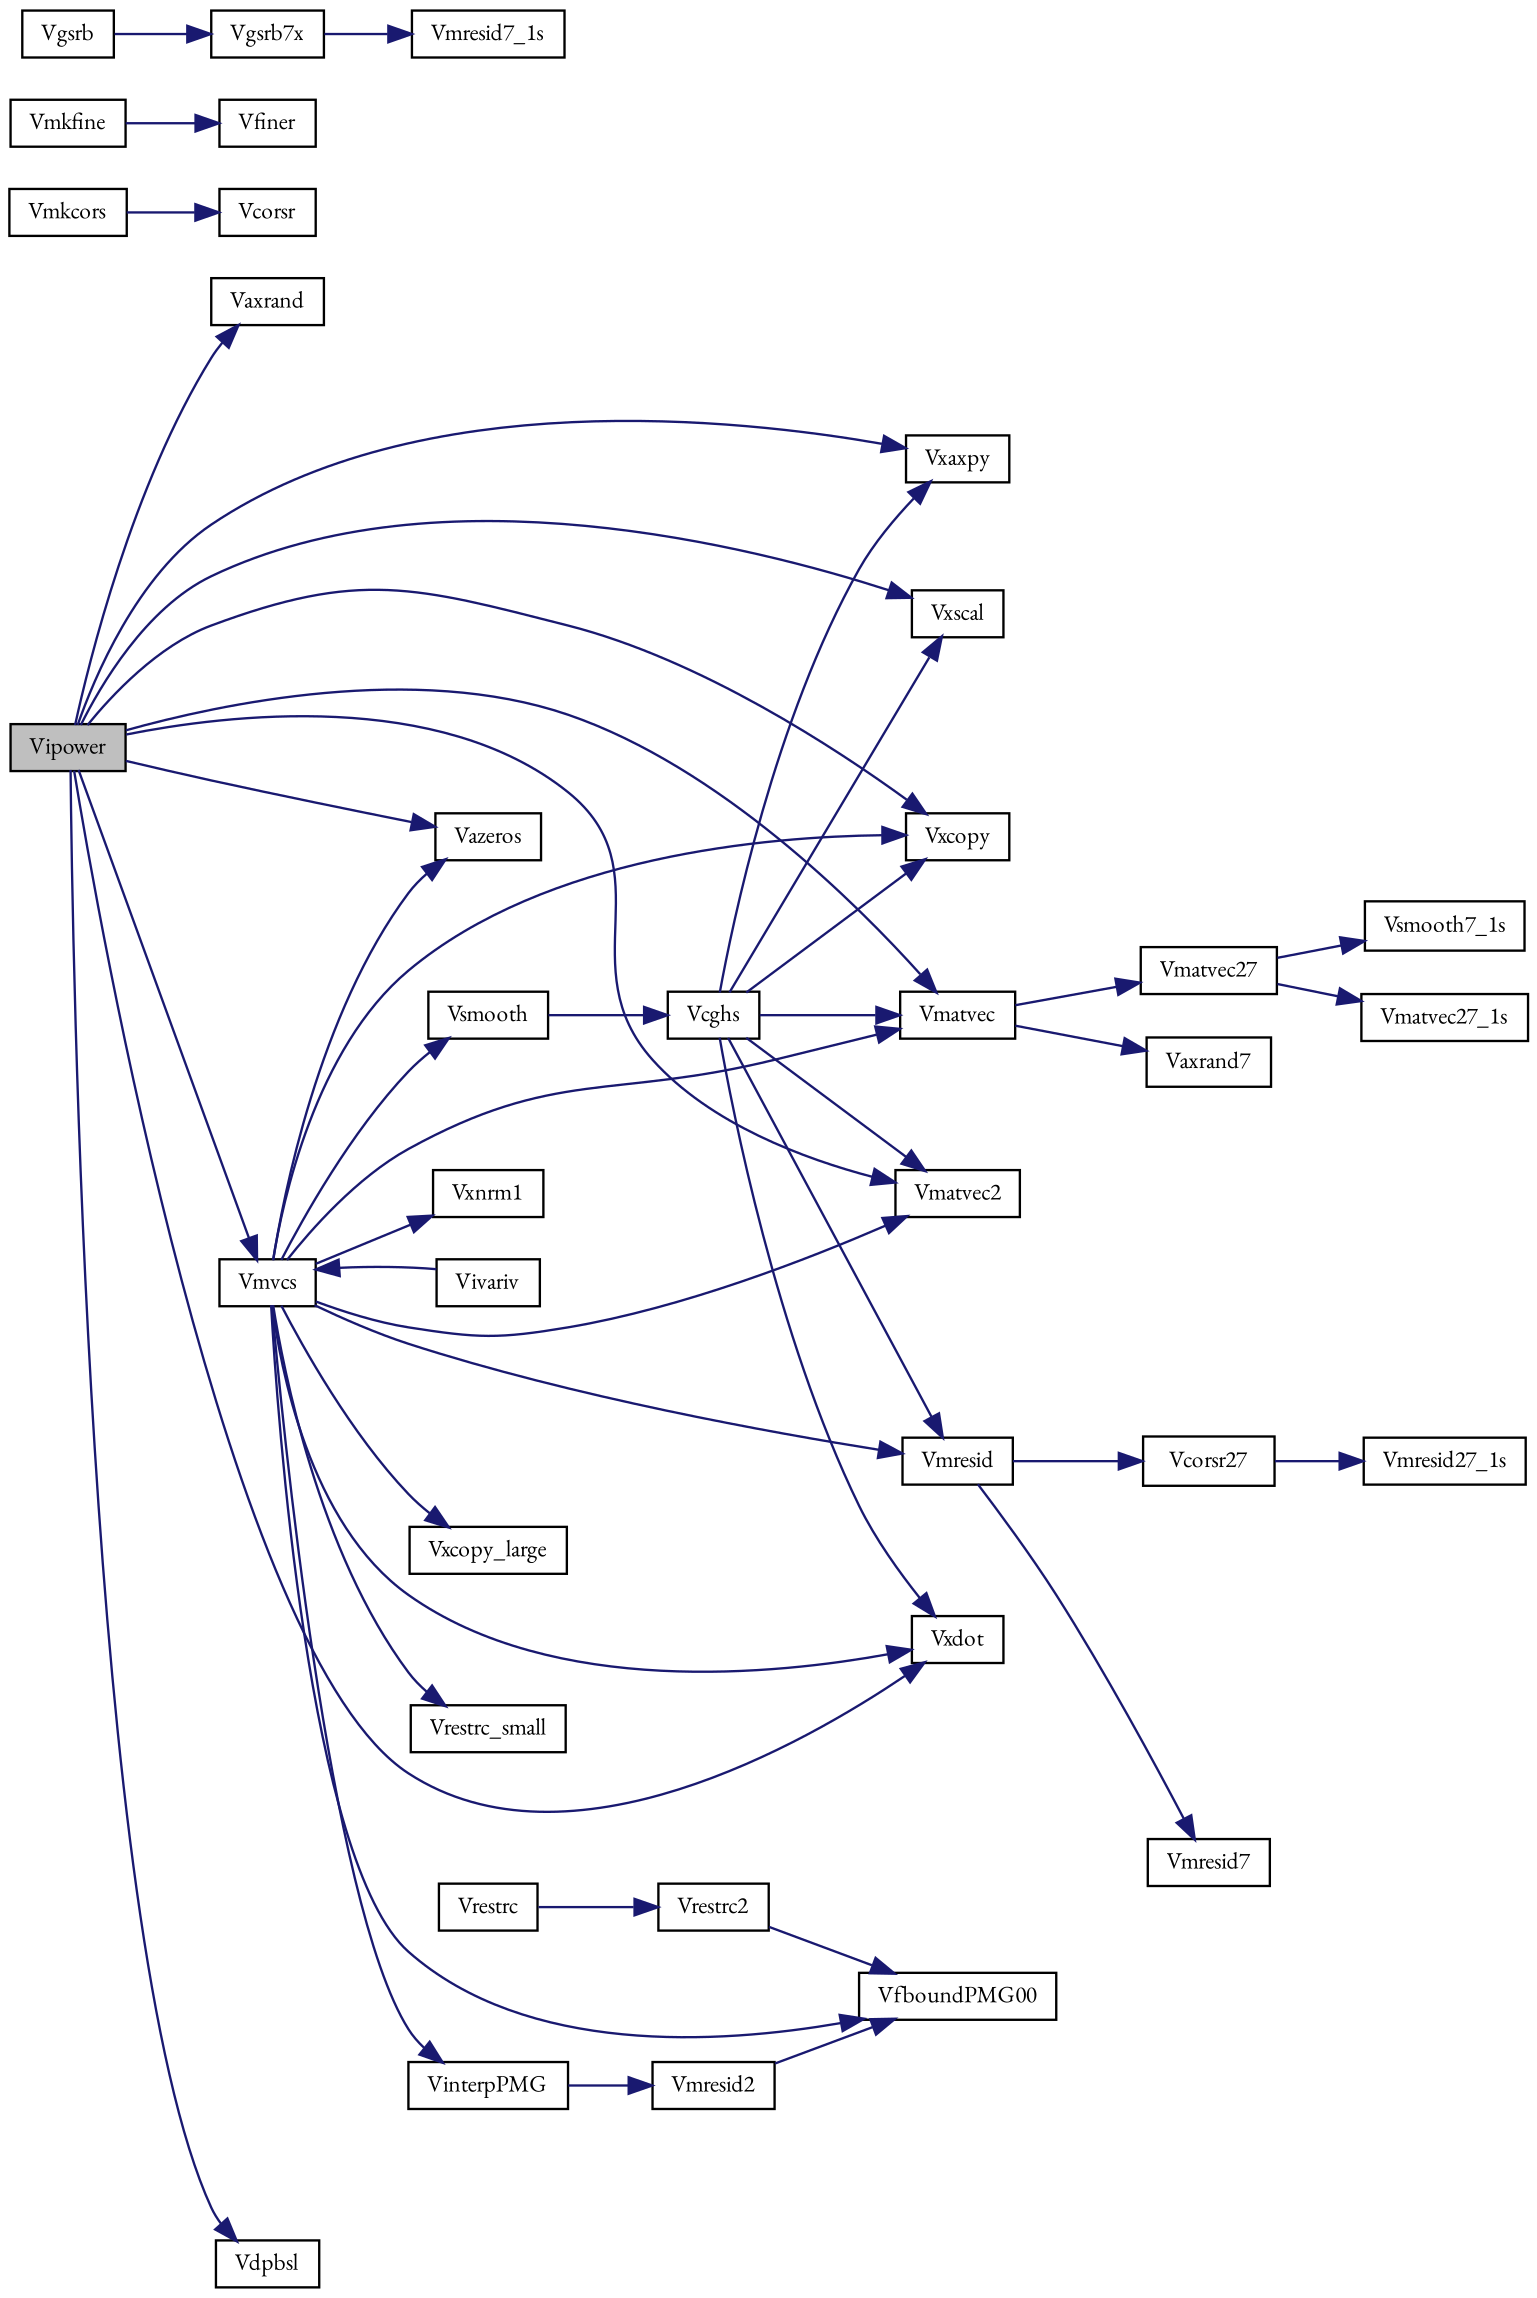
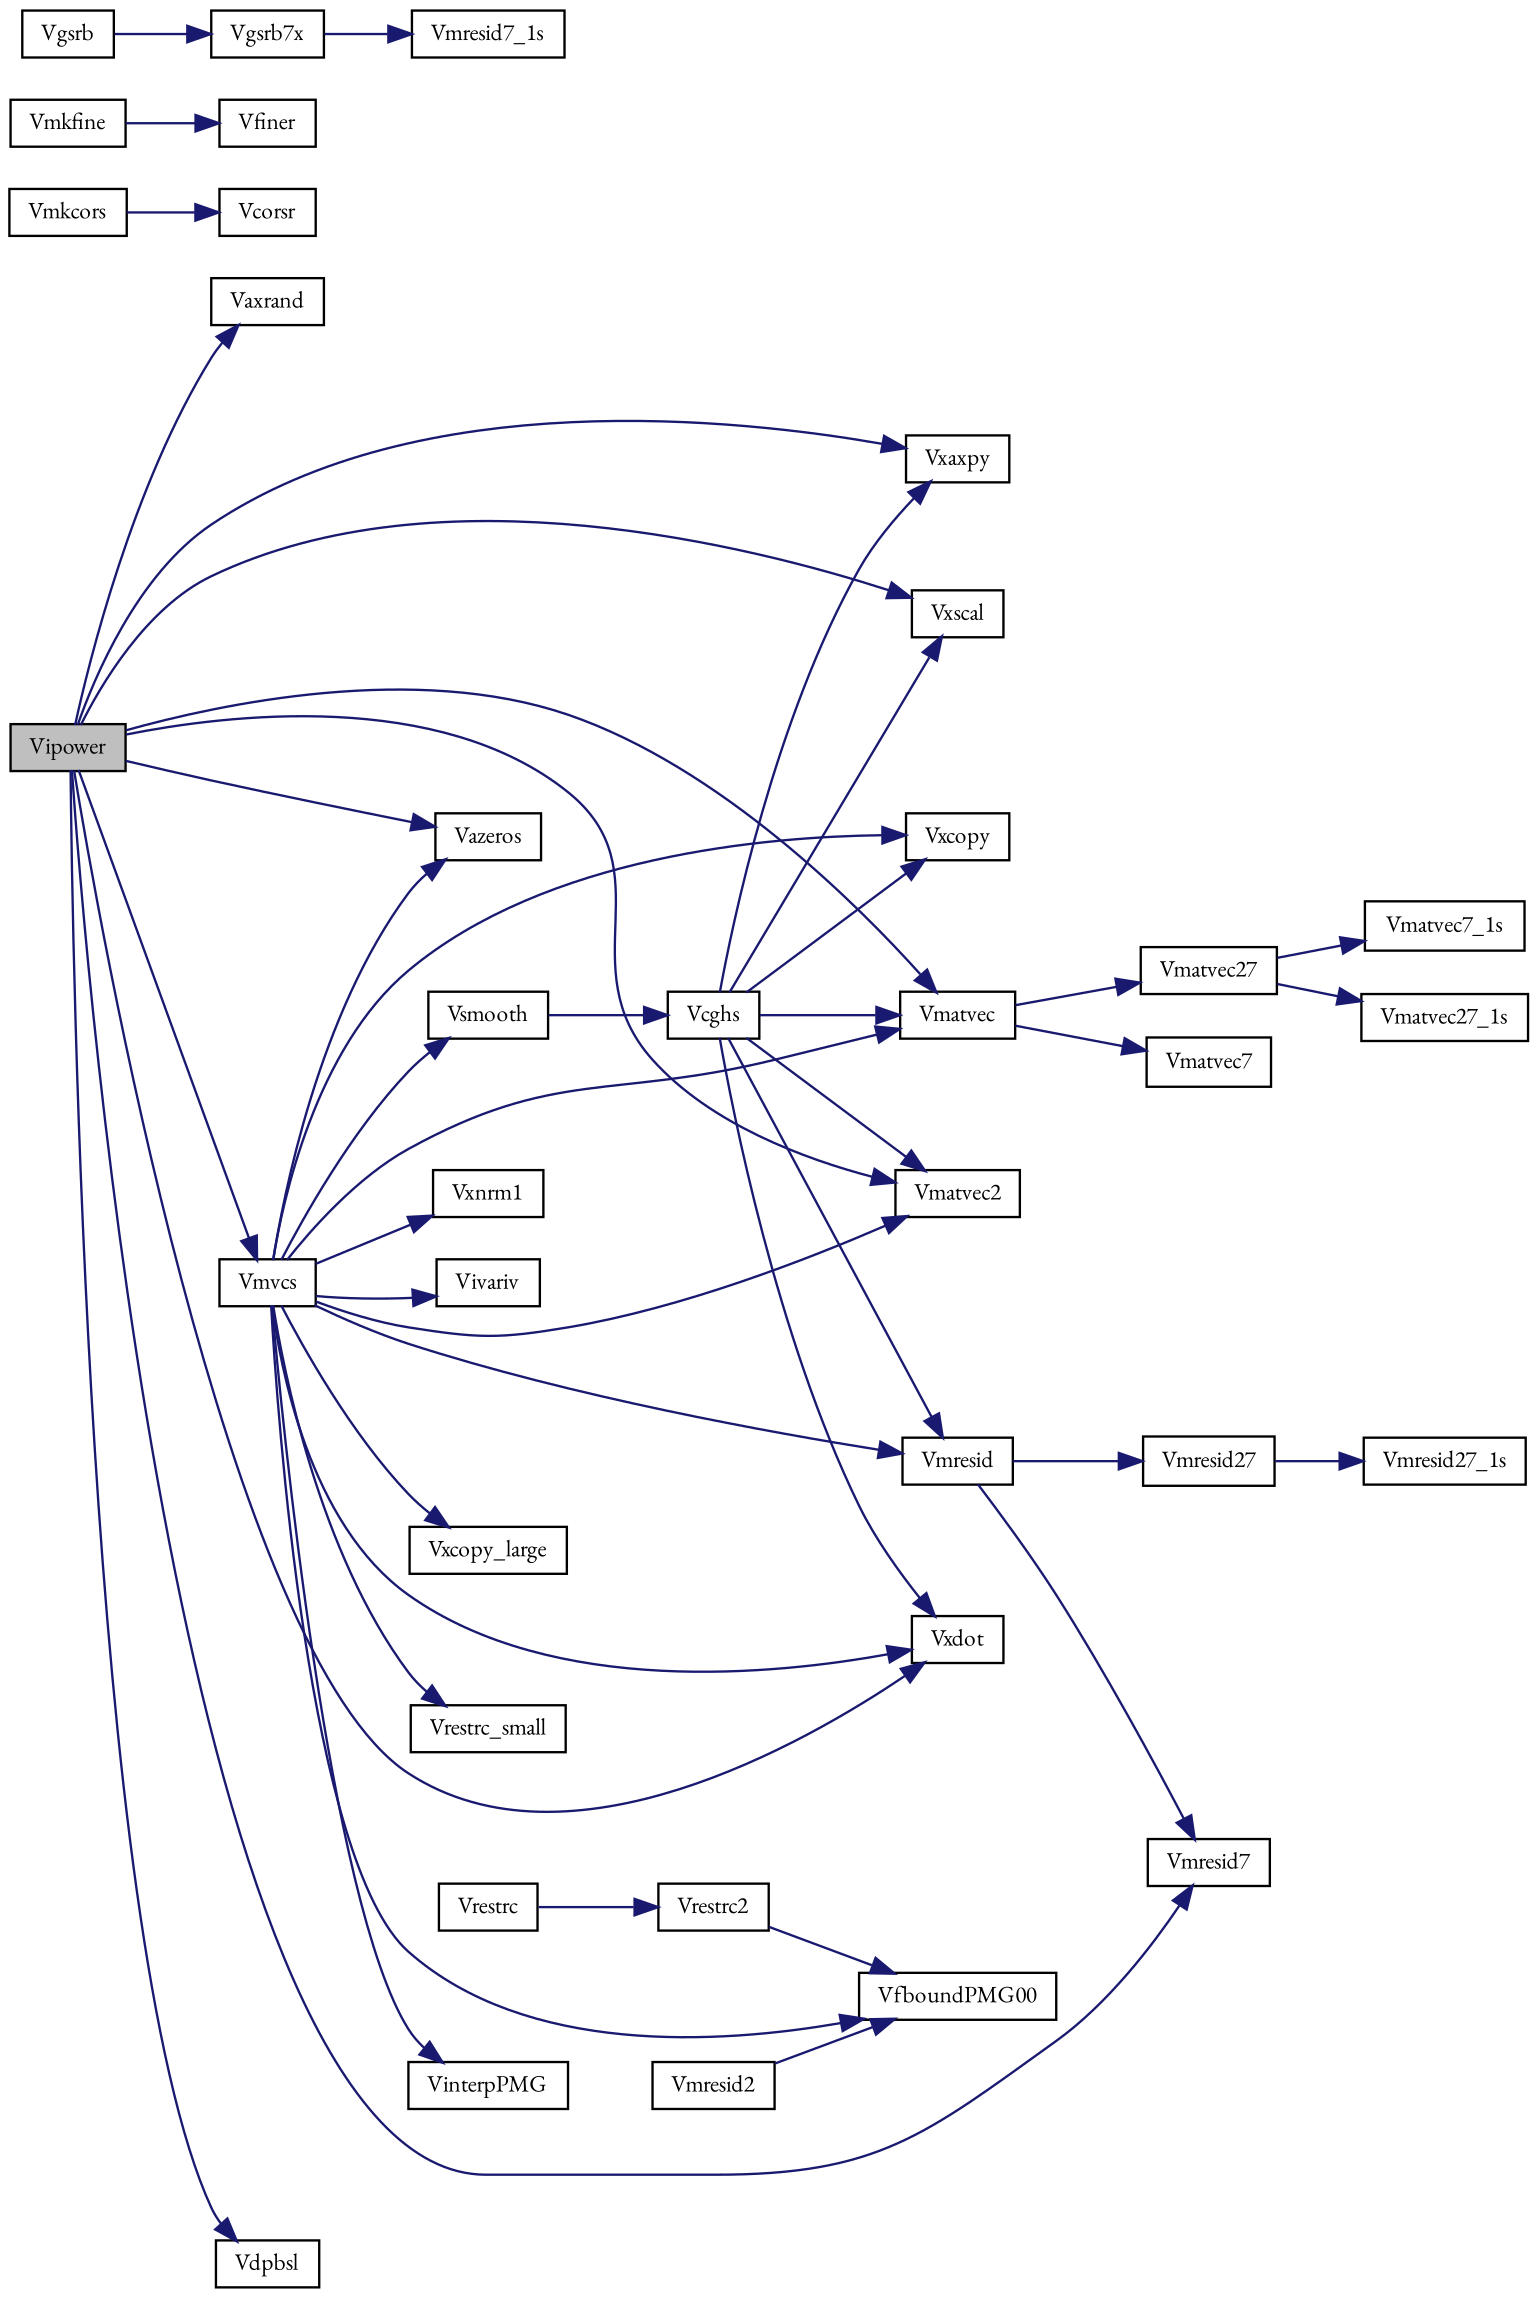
edge "Vipower" -> "Vxcopy": now "Vipower" -> "Vmresid7"
node "Vsmooth7_1s": label "Vsmooth7_1s" -> "Vmatvec7_1s"
node "Vaxrand7": label "Vaxrand7" -> "Vmatvec7"
edge "Vivariv" -> "Vmvcs": reversed
node "Vcorsr27": label "Vcorsr27" -> "Vmresid27"
edge "VinterpPMG" -> "Vmresid2": removed
